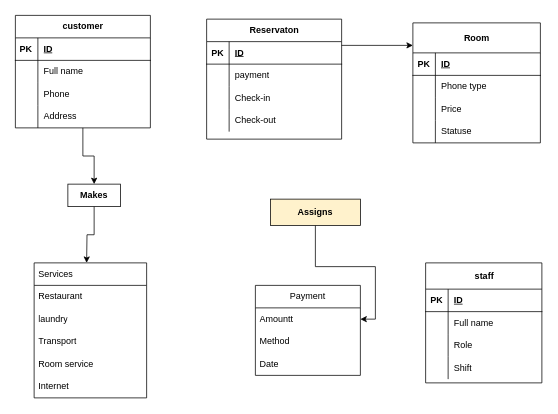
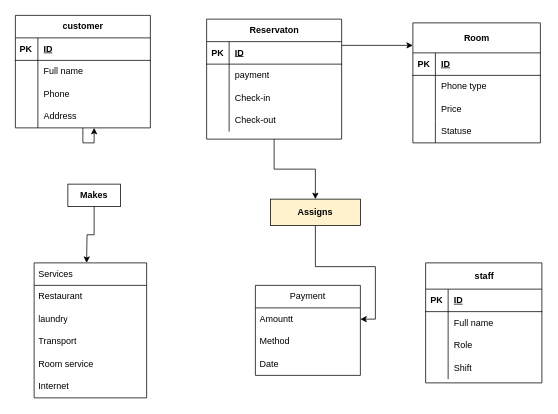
edge "customer" -> "Makes": now "customer" -> "Address"
edge "Reservaton" -> "Assigns": added
